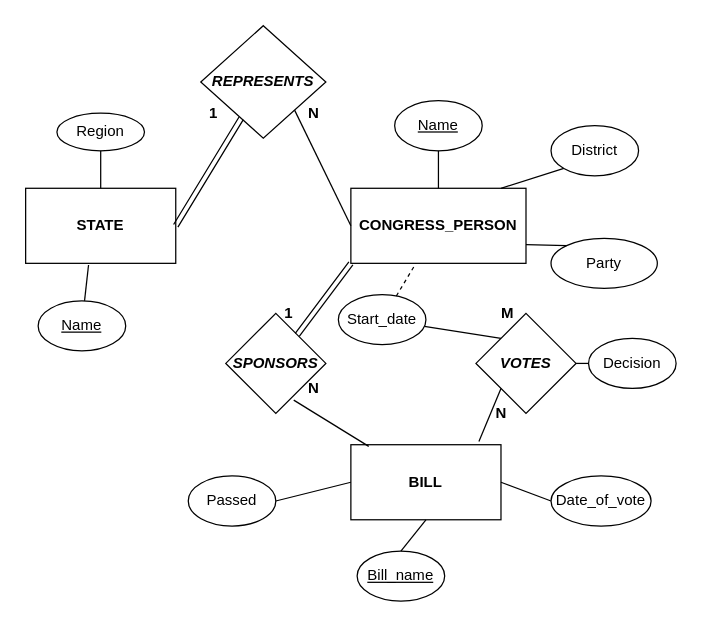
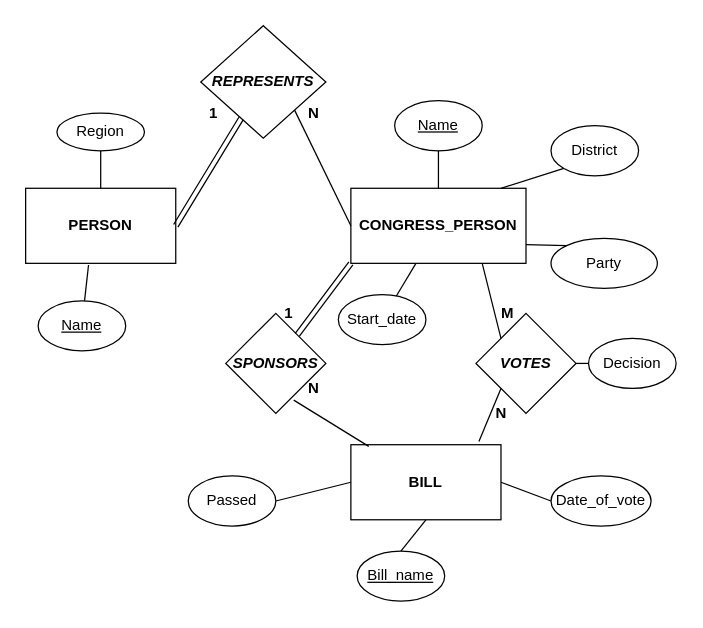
node "STATE": label "STATE" -> "PERSON"
edge "CONGRESS_PERSON" -- "Start_date": style dashed -> solid
edge "Start_date" -- "VOTES": now "CONGRESS_PERSON" -- "VOTES"
